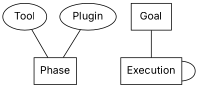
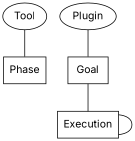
edge "Plugin" -- "Phase": now "Plugin" -- "Goal"
